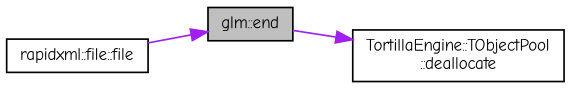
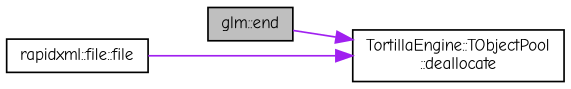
edge "rapidxml::file::file" -> "glm::end": now "rapidxml::file::file" -> "TortillaEngine::TObjectPool ::deallocate"
